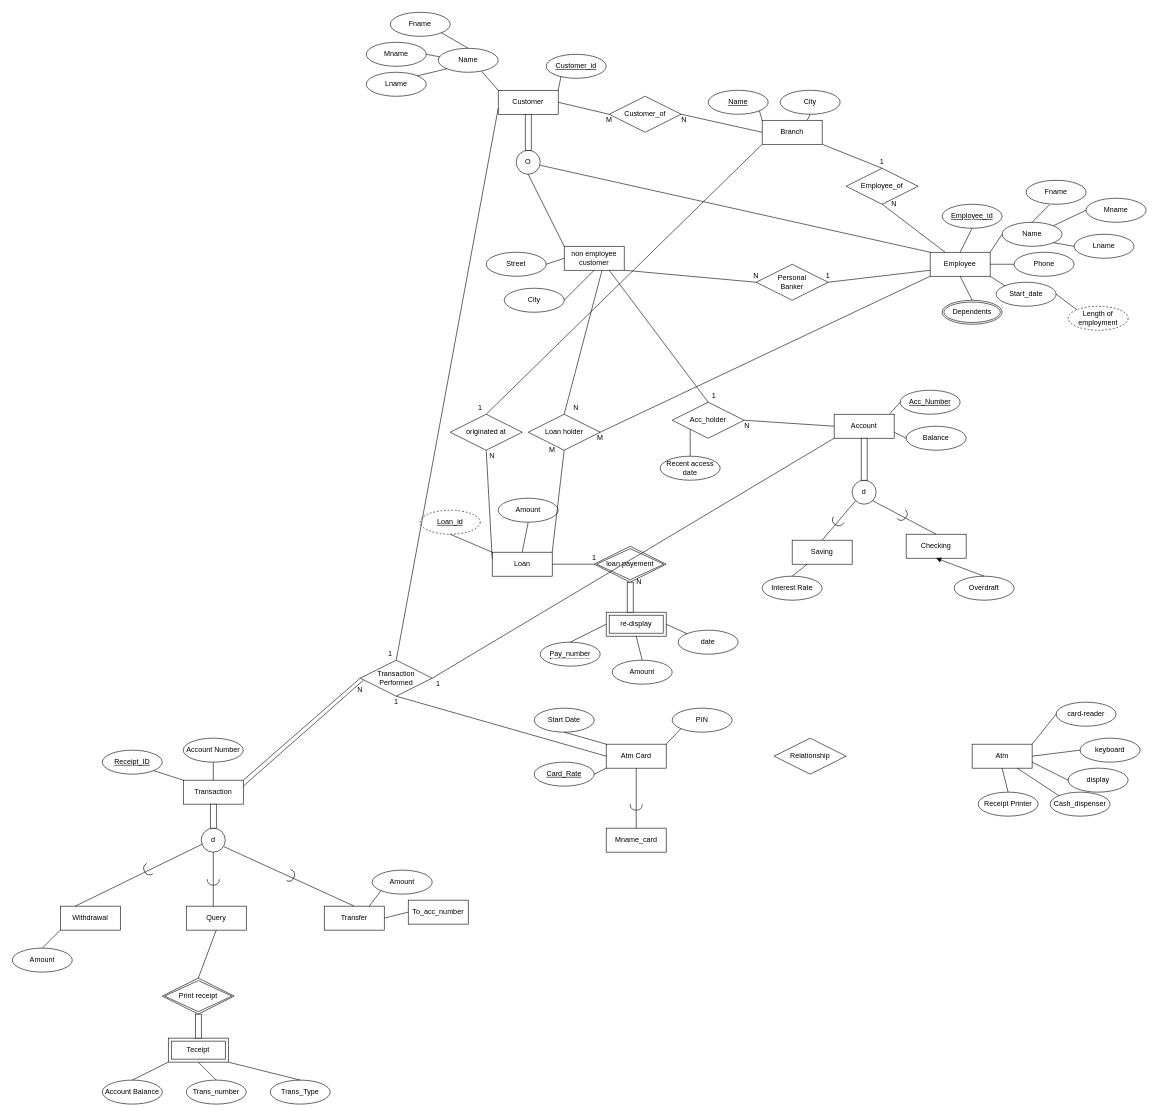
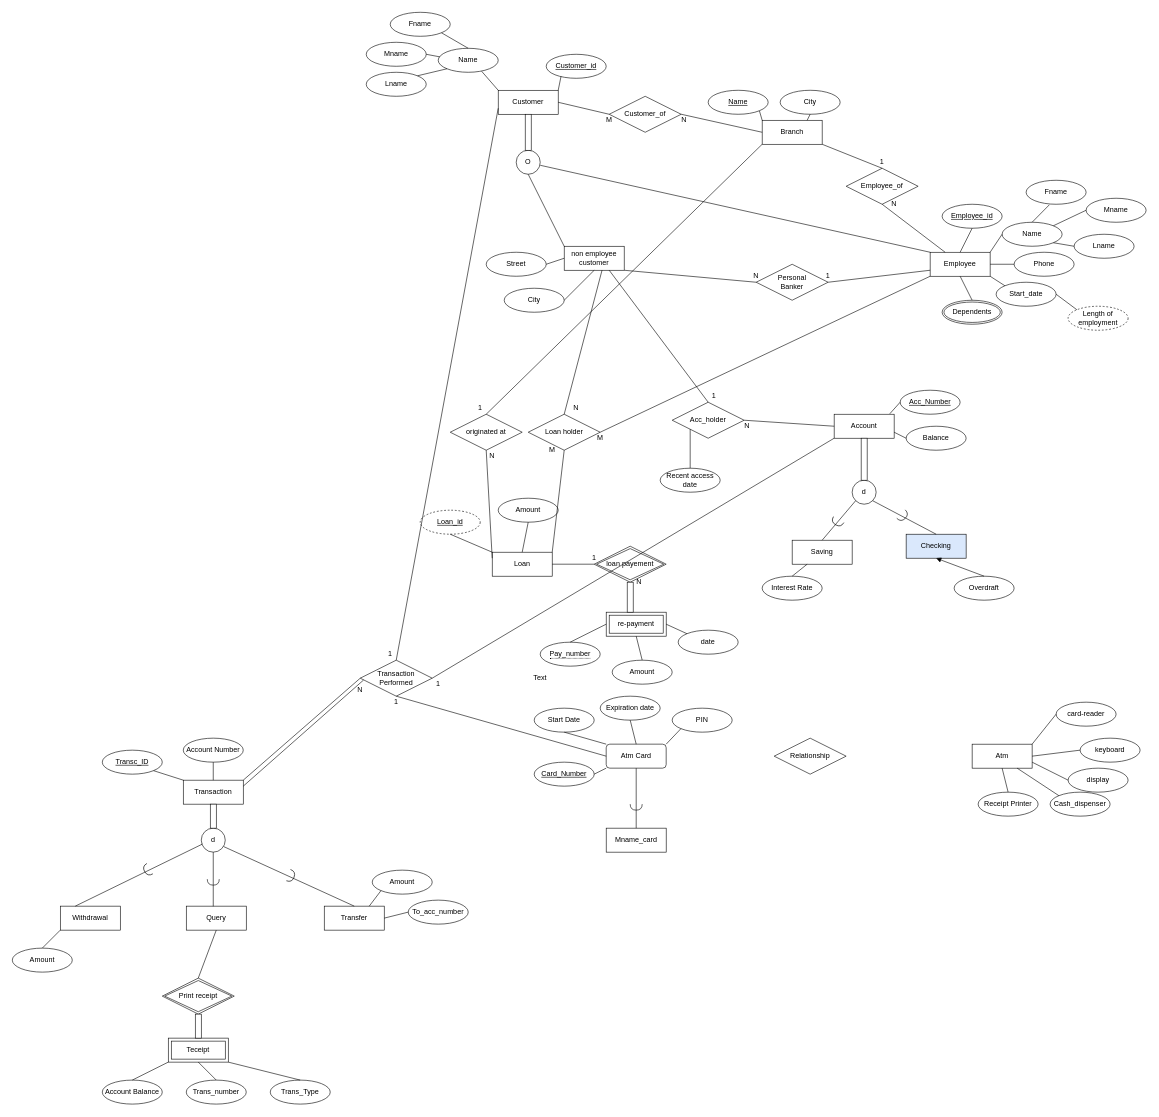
node "Recent access date": moved (690, 468) -> (690, 480)
node "Checking": fillcolor #ffffff -> #dae8fc
node "re-display": label "re-display" -> "re-payment"
node "Text": added
node "Expiration date": added
edge "Expiration date" -- "Atm Card": added
node "Atm Card": shape rectangle -> rounded rectangle
node "Receipt_ID": label "Receipt_ID" -> "Transc_ID"
node "Card_Rate": label "Card_Rate" -> "Card_Number"
node "To_acc_number": shape rectangle -> ellipse
